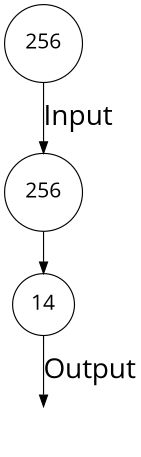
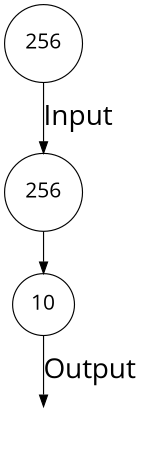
node "14": label "14" -> "10"
